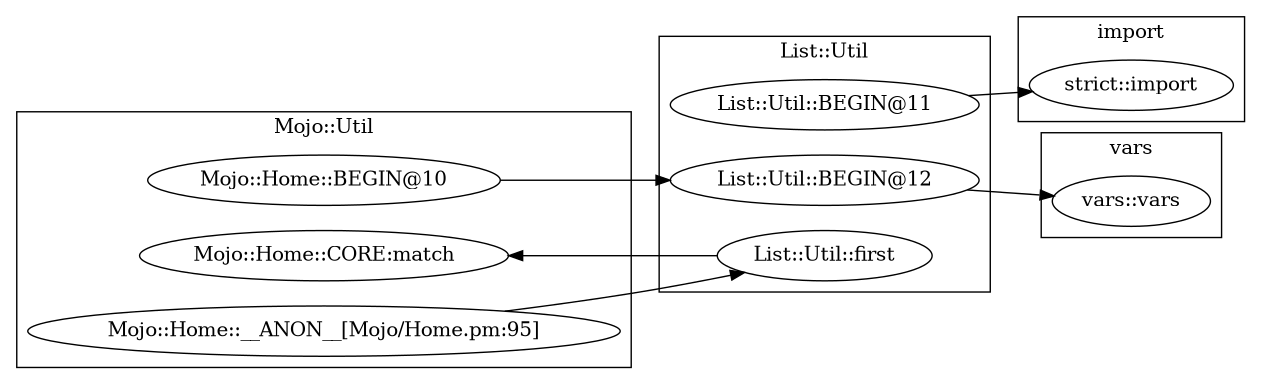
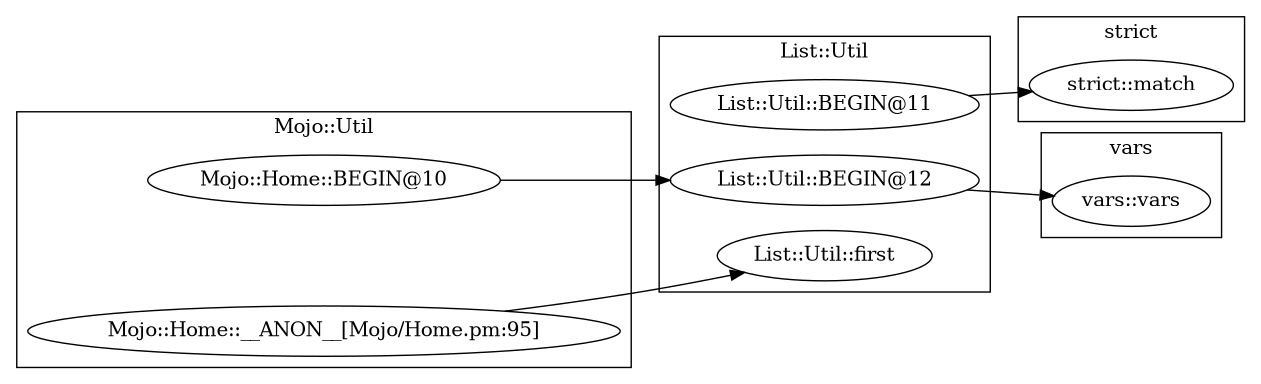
cluster "import": label "import" -> "strict"
node "strict::import": label "strict::import" -> "strict::match"
node "Mojo::Home::CORE:match": removed
